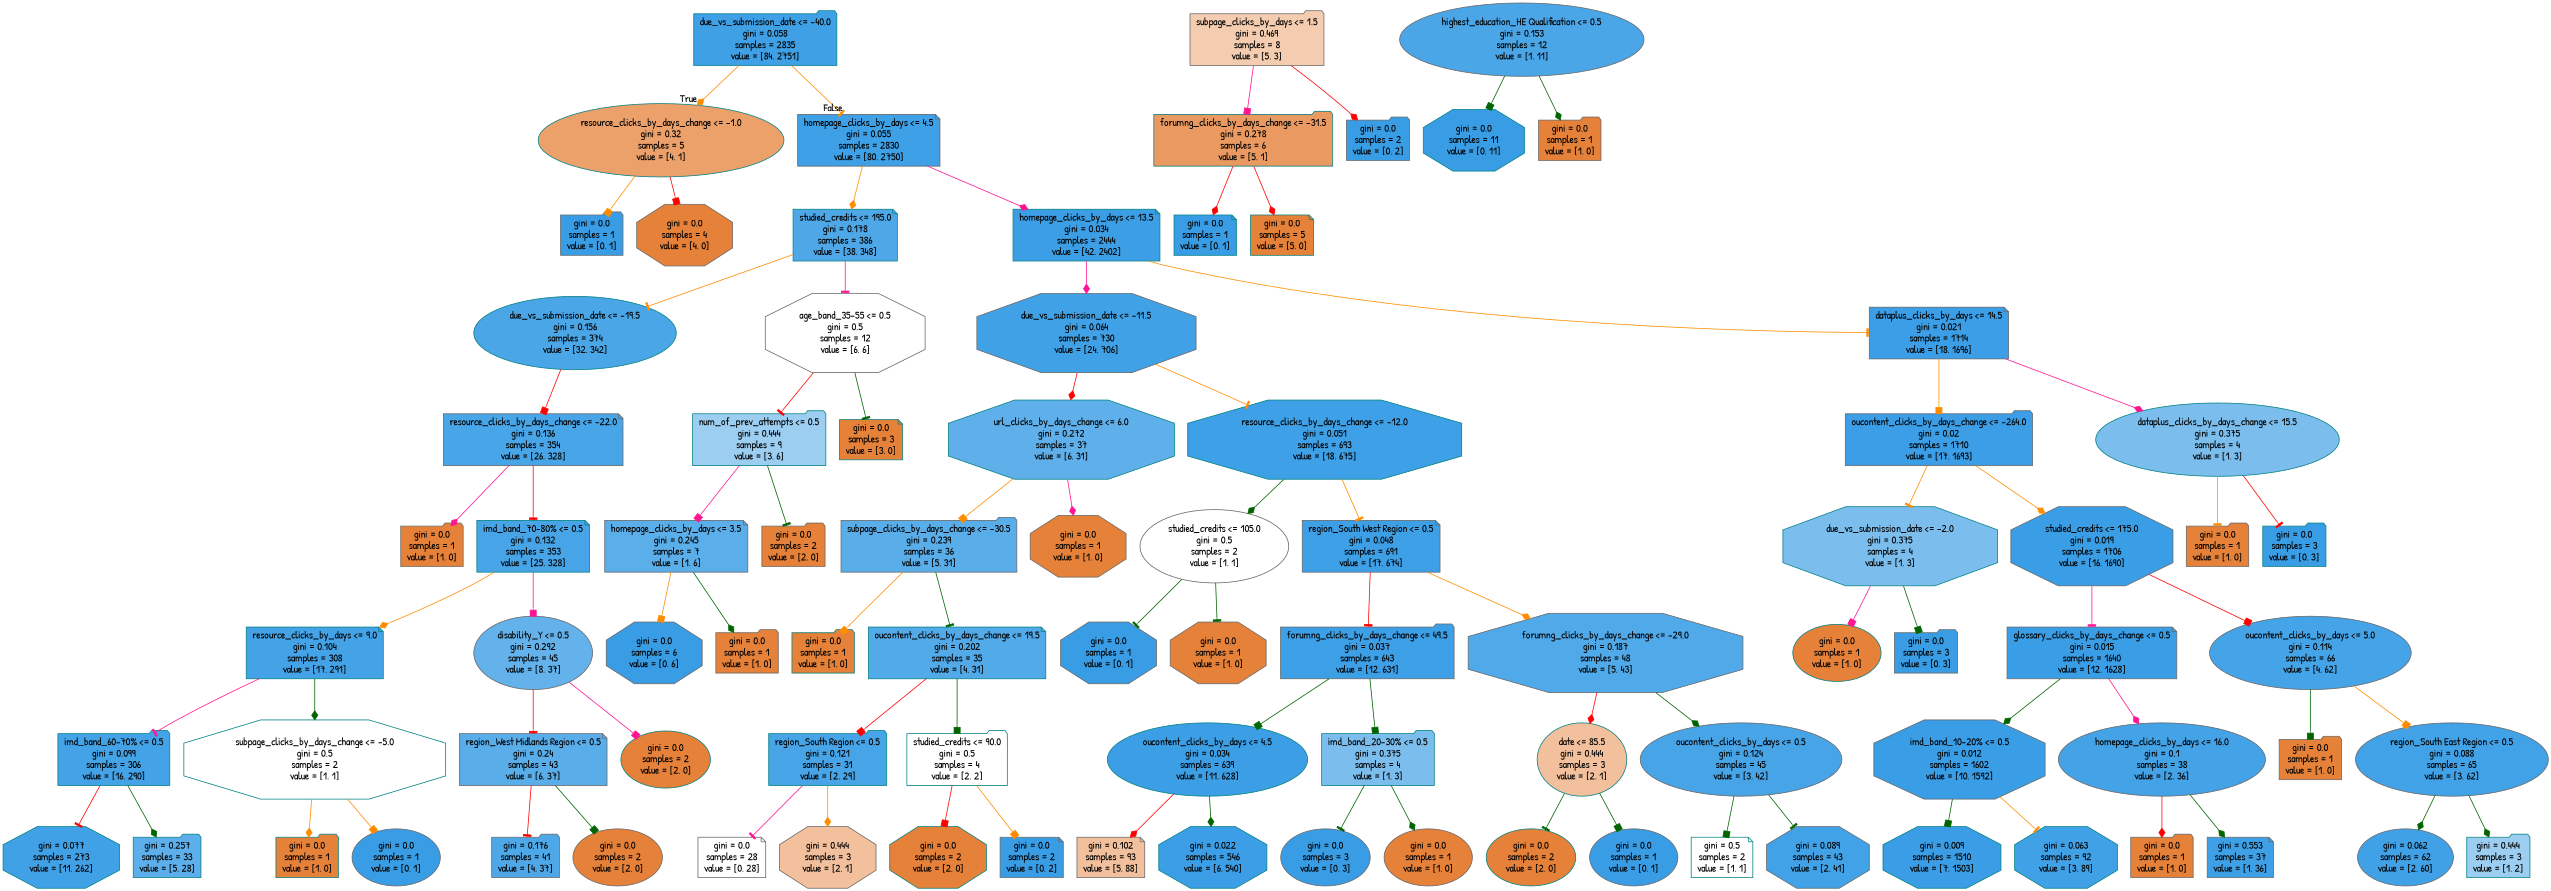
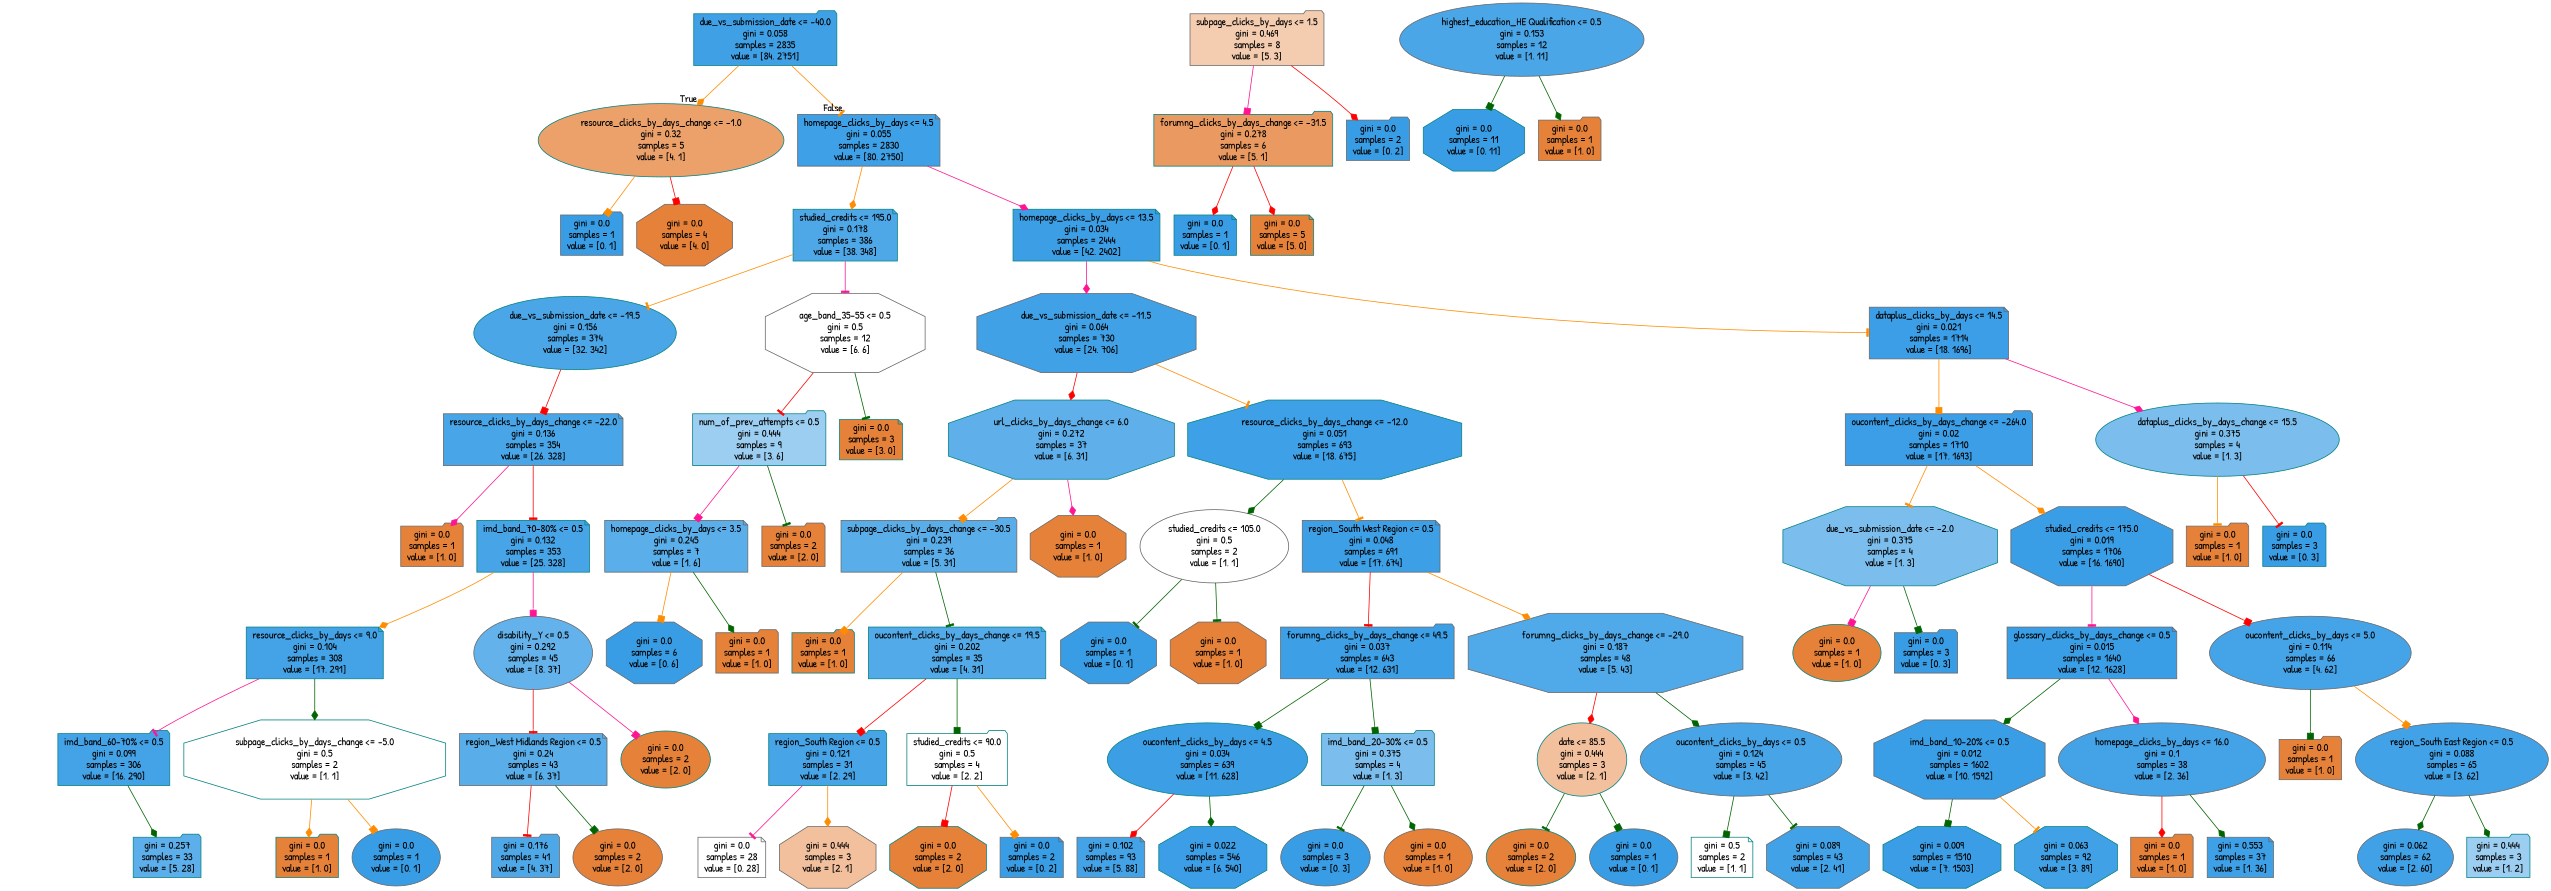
node "gini = 0.077 samples = 273 value = [11, 262]": removed
node "gini = 0.102 samples = 93 value = [5, 88]": fillcolor #e581397f -> #399de5f1
